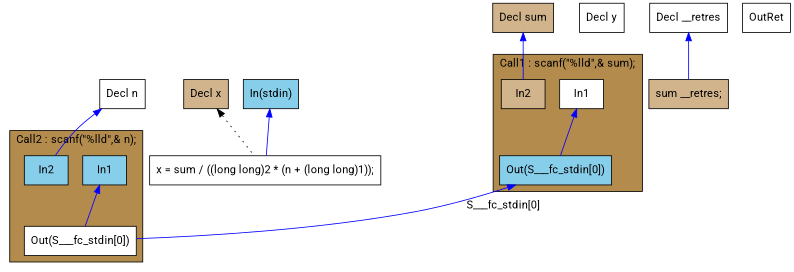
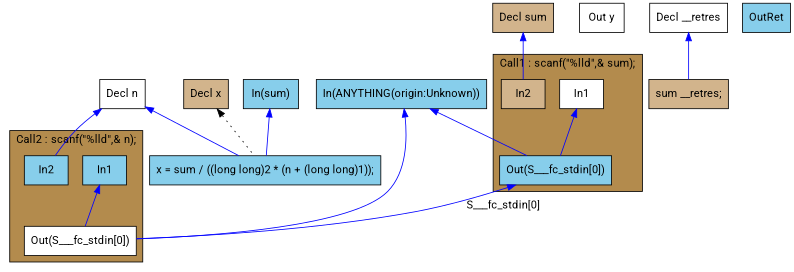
node "Decl y": label "Decl y" -> "Out y"
node "OutRet": fillcolor white -> skyblue
node "In(stdin)": label "In(stdin)" -> "In(sum)"
node "In(ANYTHING(origin:Unknown))": added
edge "x = sum / ((long long)2 * (n + (long long)1));" -> "Decl n": added
node "x = sum / ((long long)2 * (n + (long long)1));": fillcolor white -> skyblue
